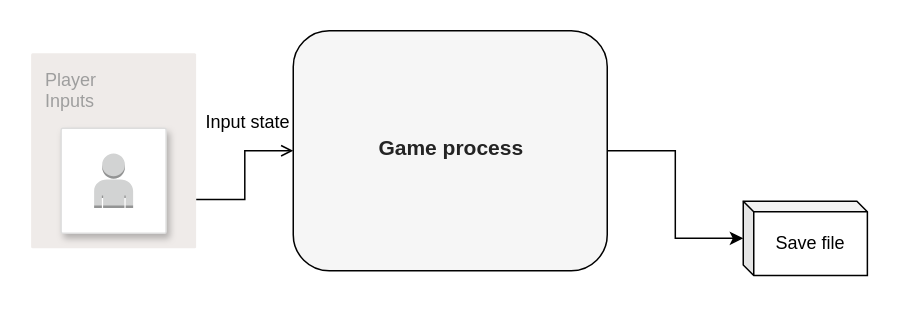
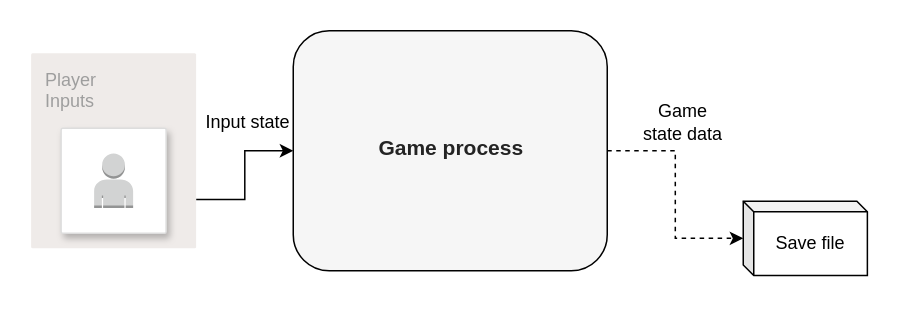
node "Game state data": added
edge "Player Inputs" -> "Game process": arrowhead open -> classic
edge "Game process" -> "Save file": style solid -> dashed
